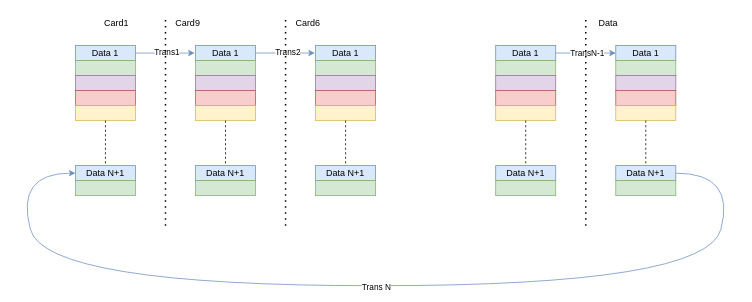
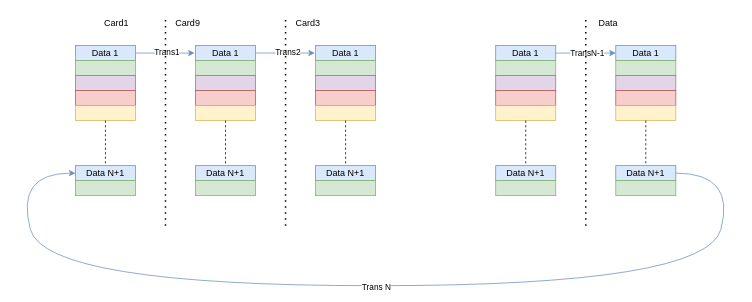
node "Card6": label "Card6" -> "Card3"
